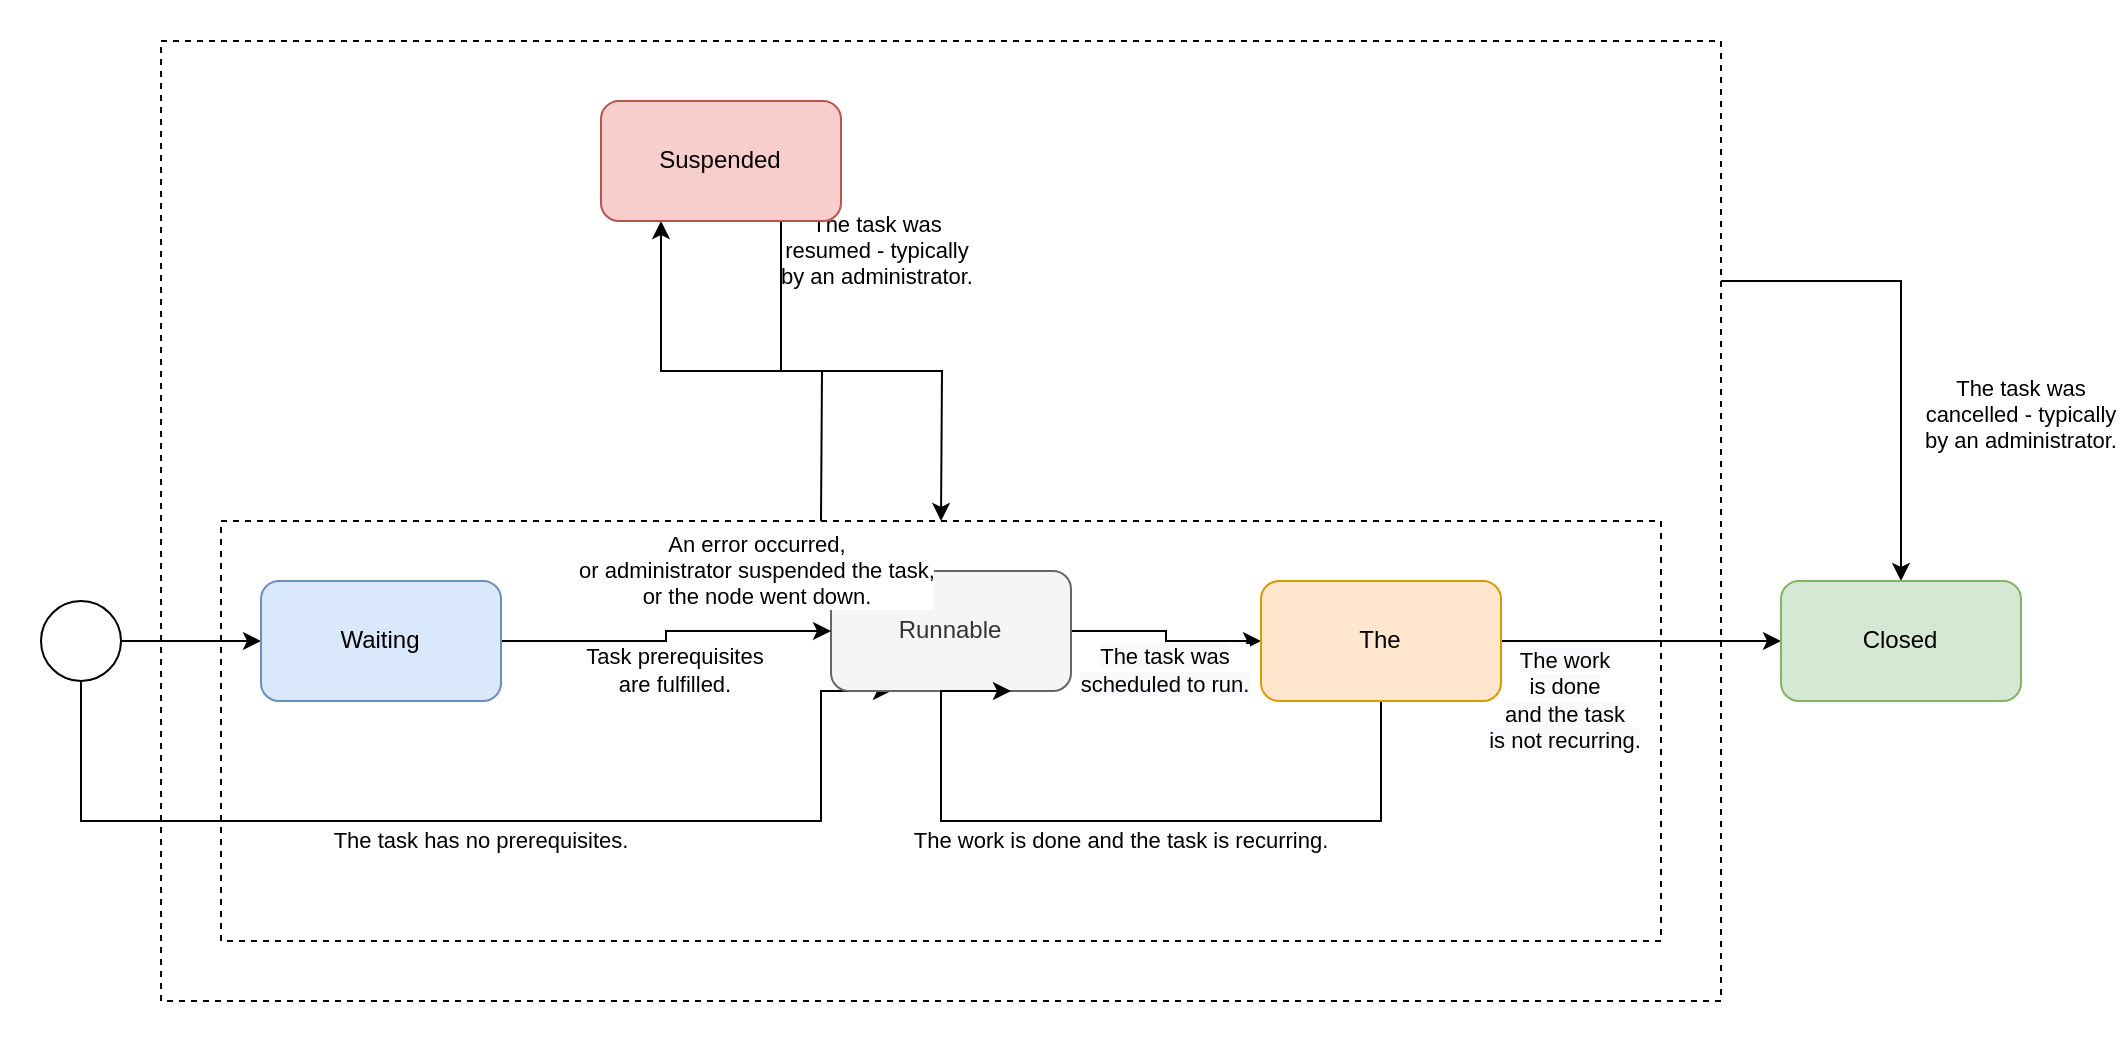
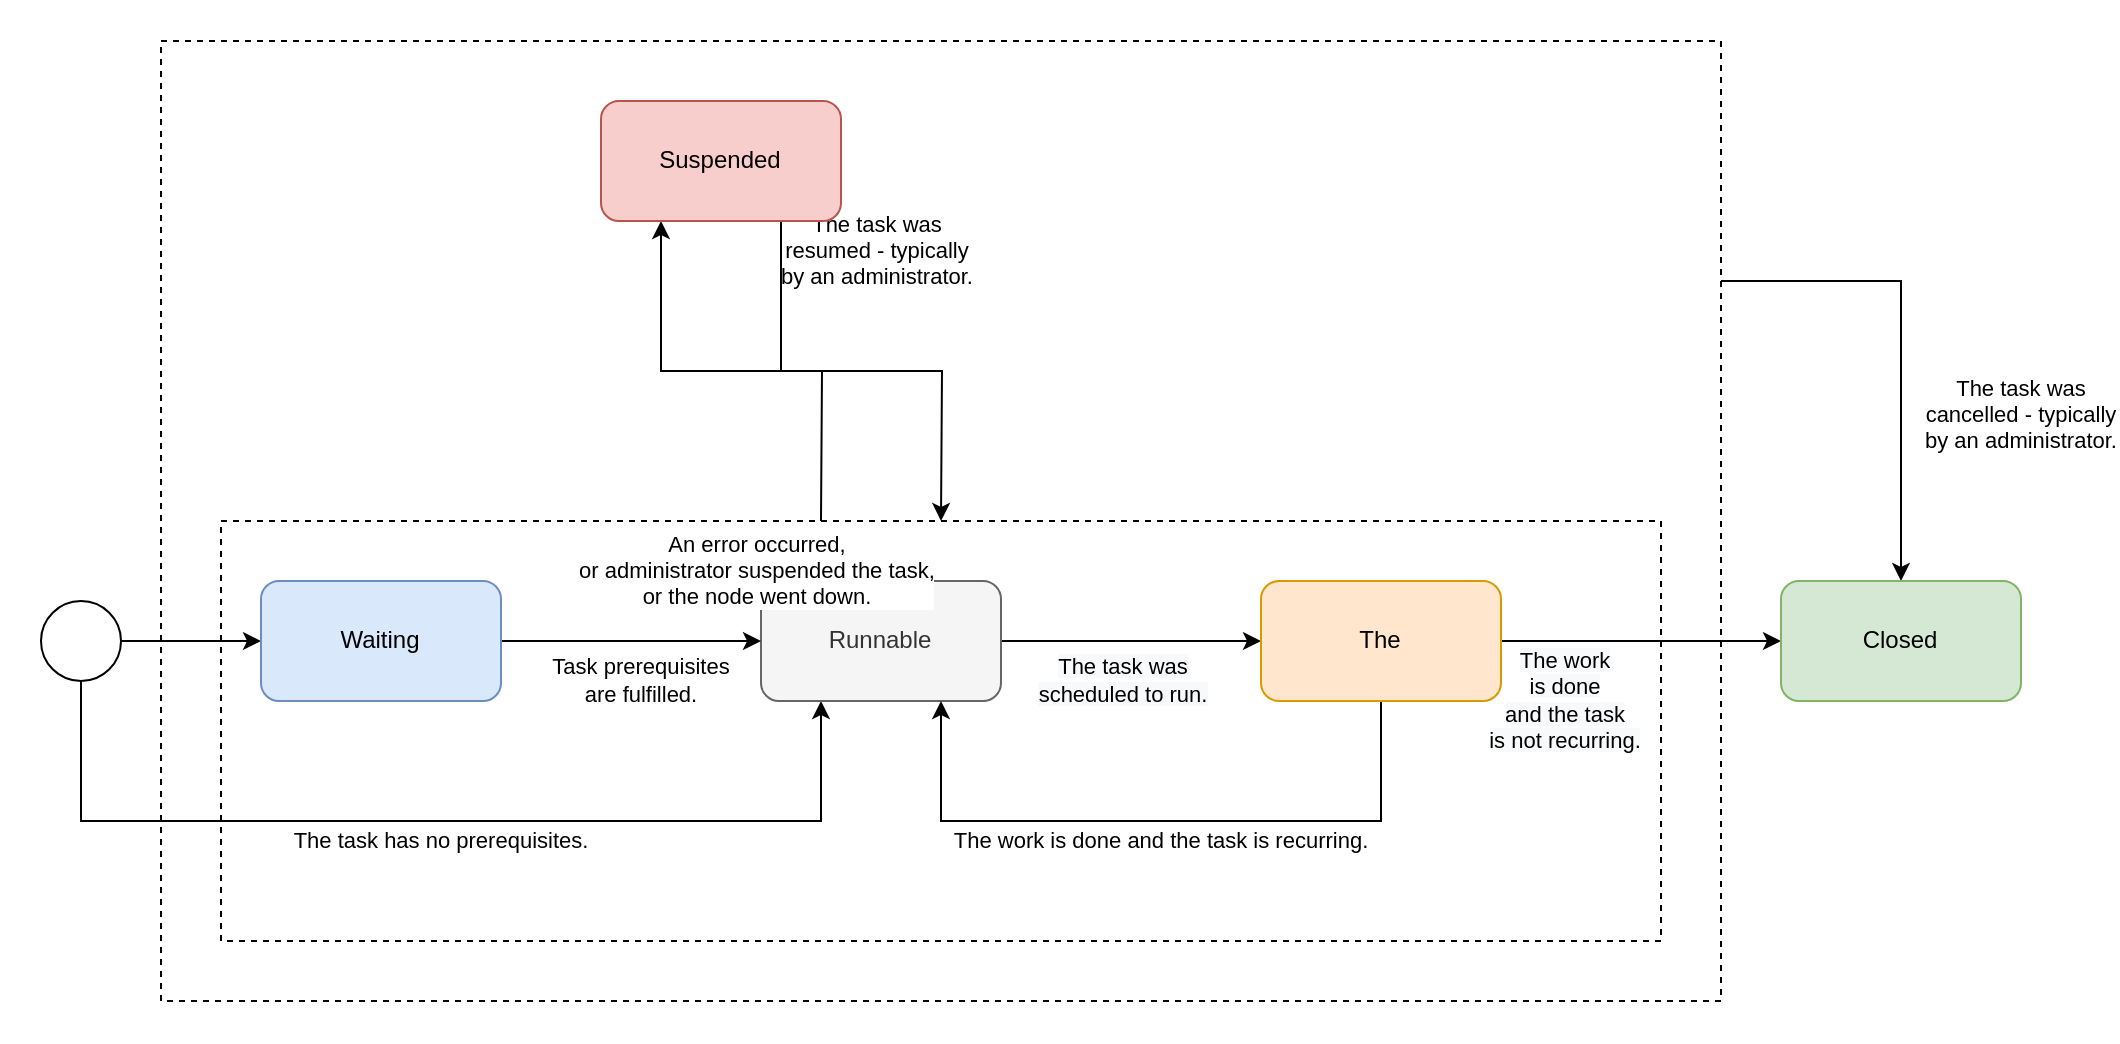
node "Runnable": moved (951, 631) -> (881, 641)
